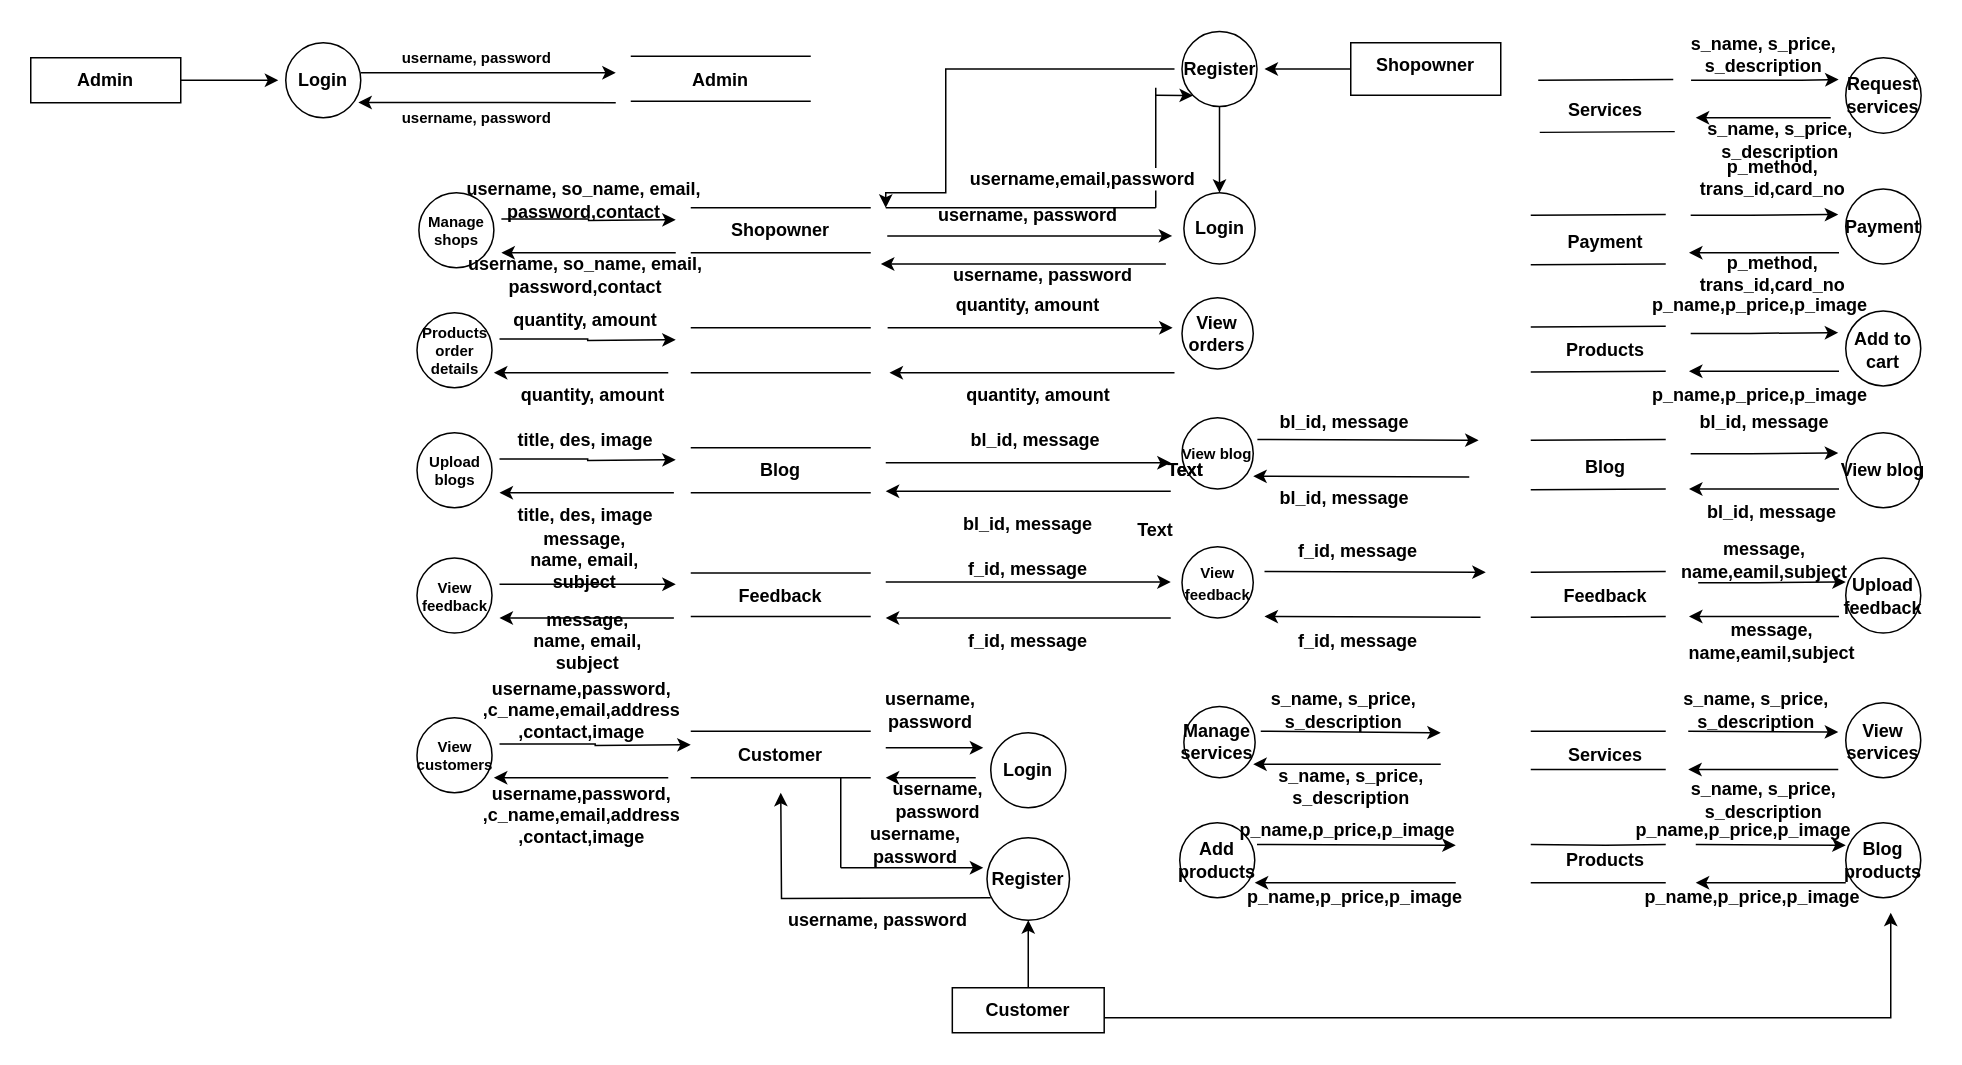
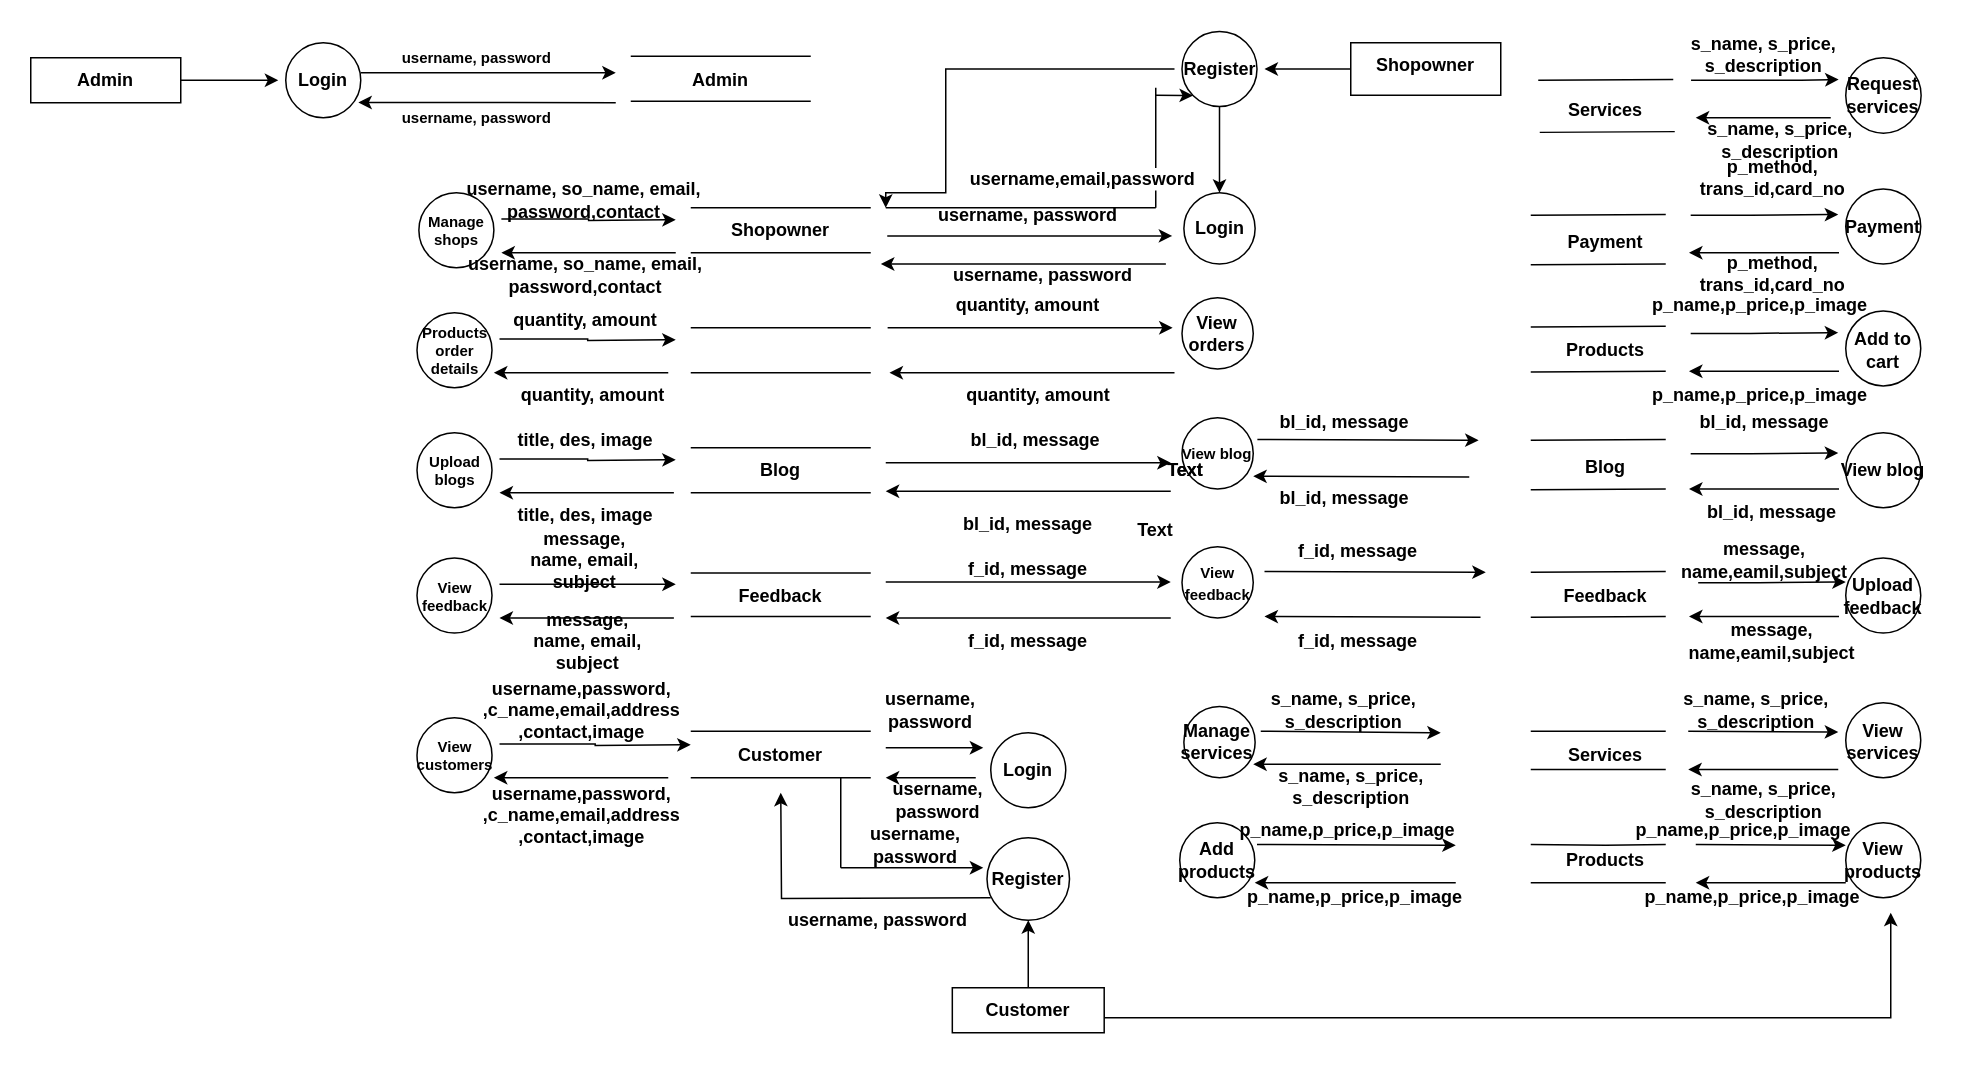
node "Blog products": label "Blog products" -> "View products"
